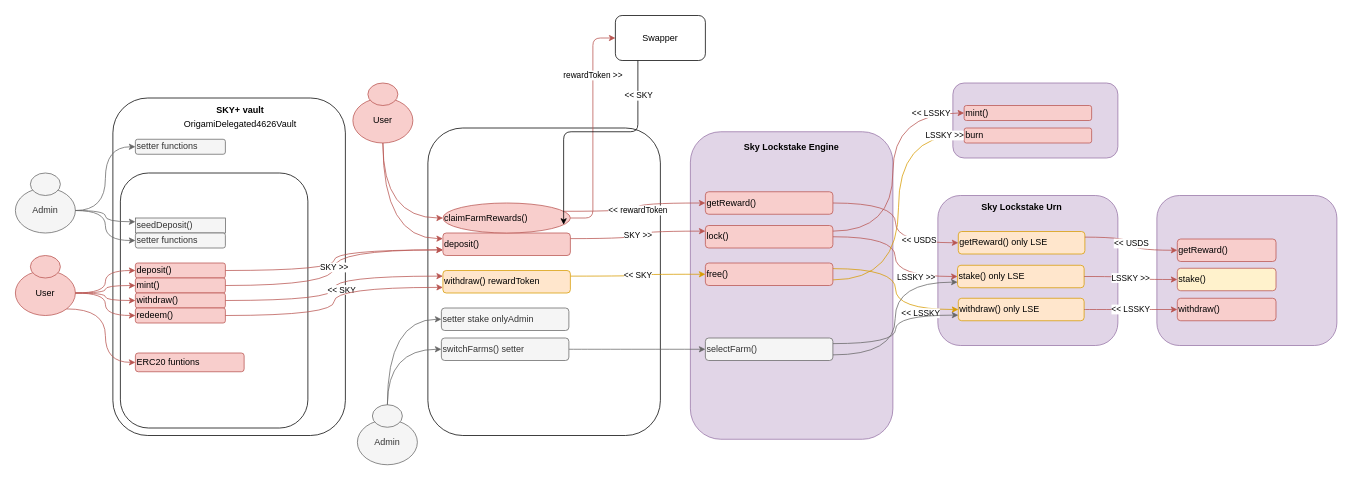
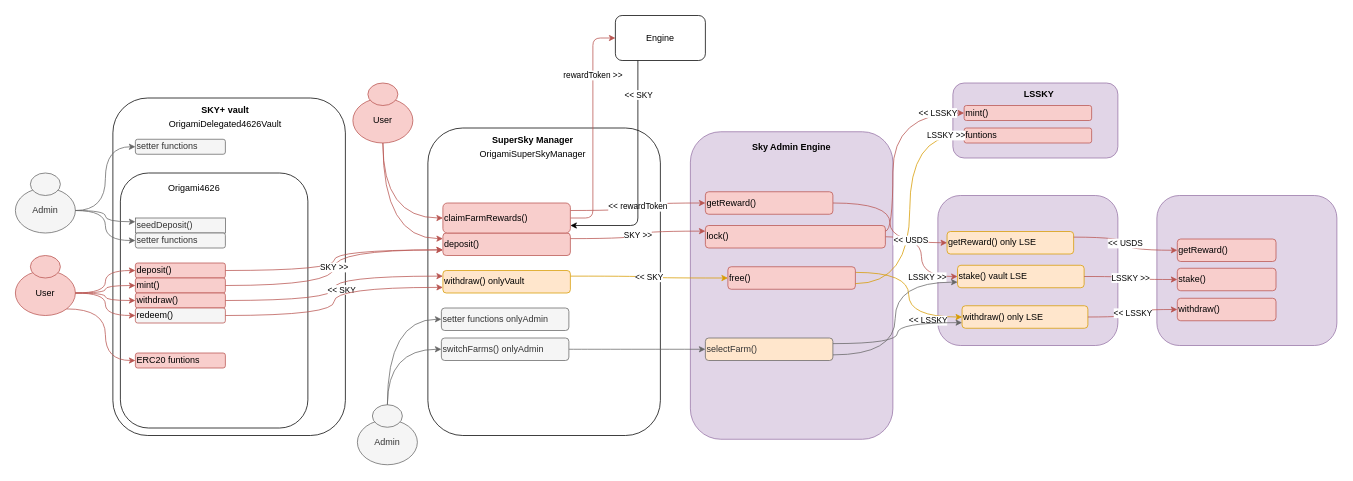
node "Swapper": label "Swapper" -> "Engine"
node "LSSKY": added
node "SKY+ vault OrigamiDelegated4626Vault": moved (240, 117) -> (225, 117)
node "burn": label "burn" -> "funtions"
node "SuperSky Manager OrigamiSuperSkyManager": added
node "Sky Lockstake Engine": label "Sky Lockstake Engine" -> "Sky Admin Engine"
node "Origami4626": added
node "Sky Lockstake Urn": removed
node "claimFarmRewards()": shape ellipse -> rounded rectangle
node "lock()": size 128x23 -> 180x23
node "getReward() only LSE": moved (1022, 243) -> (1010, 243)
node "free()": moved (769, 274) -> (792, 278)
node "stake() only LSE": label "stake() only LSE" -> "stake() vault LSE"
node "stake()": fillcolor #fff2cc -> #f8cecc
node "withdraw() rewardToken": label "withdraw() rewardToken" -> "withdraw() onlyVault"
node "withdraw() only LSE": moved (1021, 309) -> (1025, 317)
node "redeem()": fillcolor #f8cecc -> #f5f5f5
node "setter stake onlyAdmin": label "setter stake onlyAdmin" -> "setter functions onlyAdmin"
node "switchFarms() setter": label "switchFarms() setter" -> "switchFarms() onlyAdmin"
node "selectFarm()": fillcolor #f5f5f5 -> #ffe6cc
node "ERC20 funtions": size 109x19 -> 90x15
